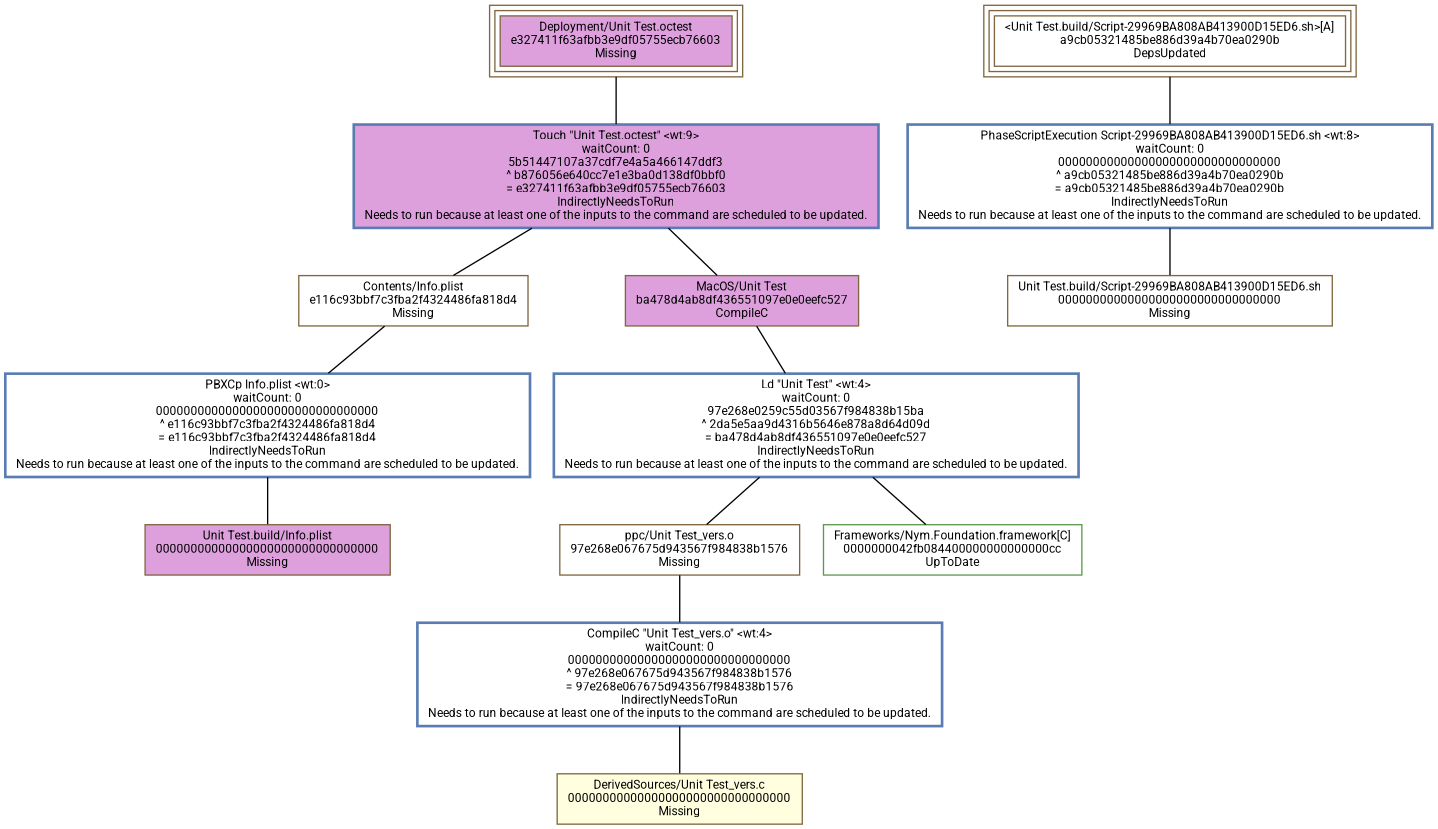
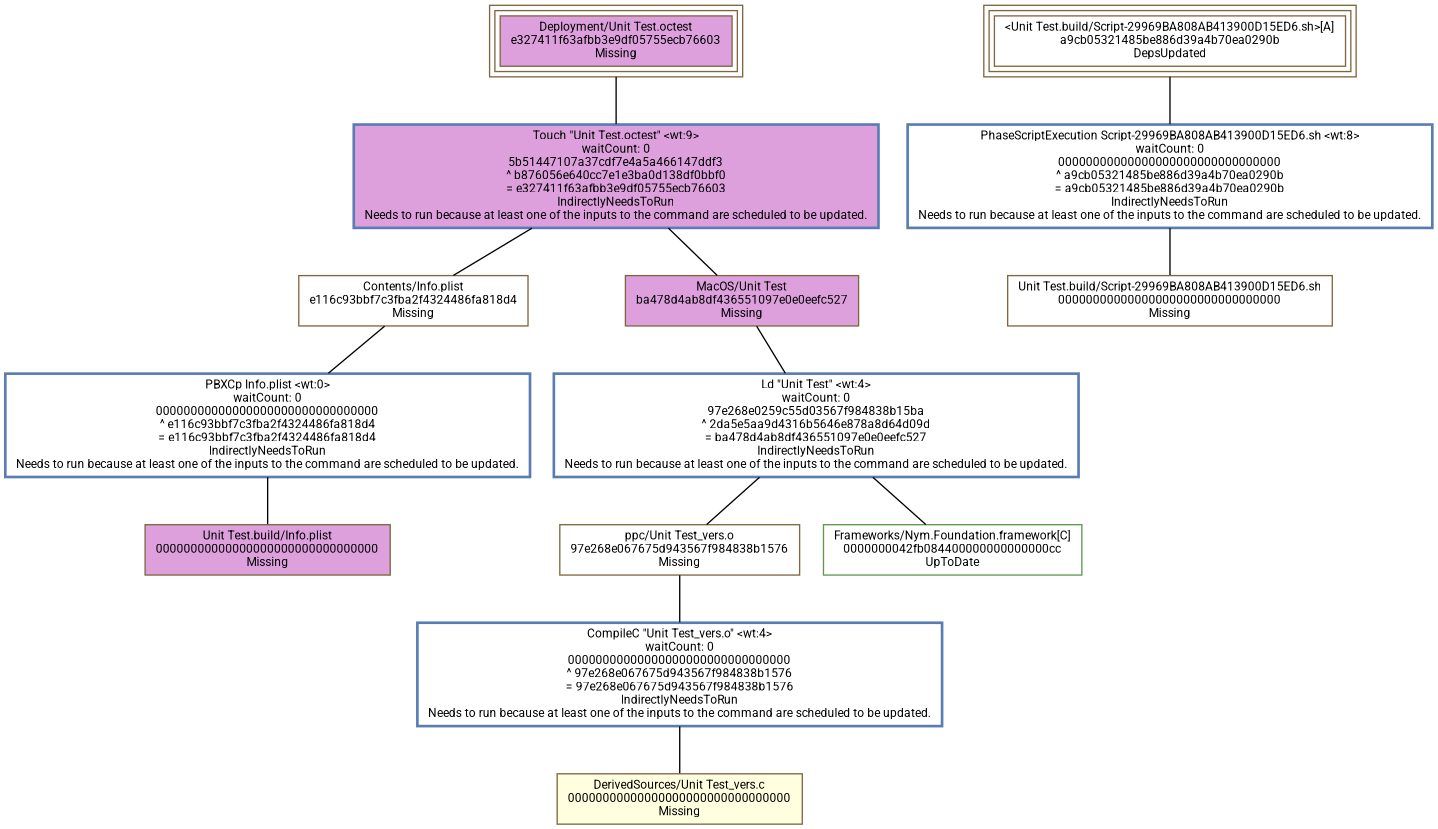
node "MacOS/Unit Test ba478d4ab8df436551097e0e0eefc527 CompileC": label "MacOS/Unit Test ba478d4ab8df436551097e0e0eefc527 CompileC" -> "MacOS/Unit Test ba478d4ab8df436551097e0e0eefc527 Missing"
